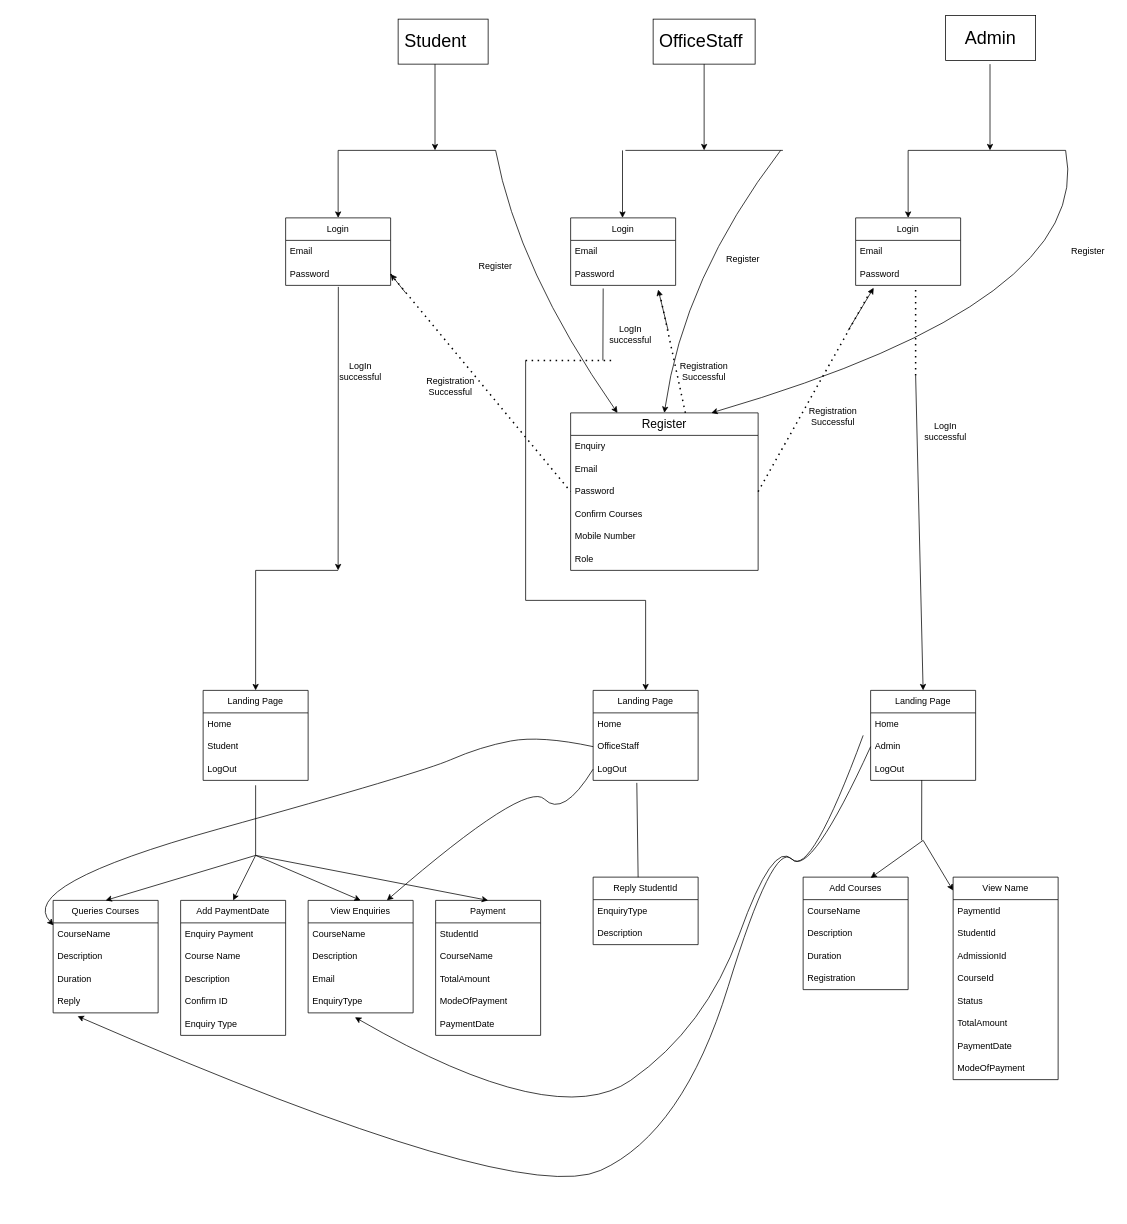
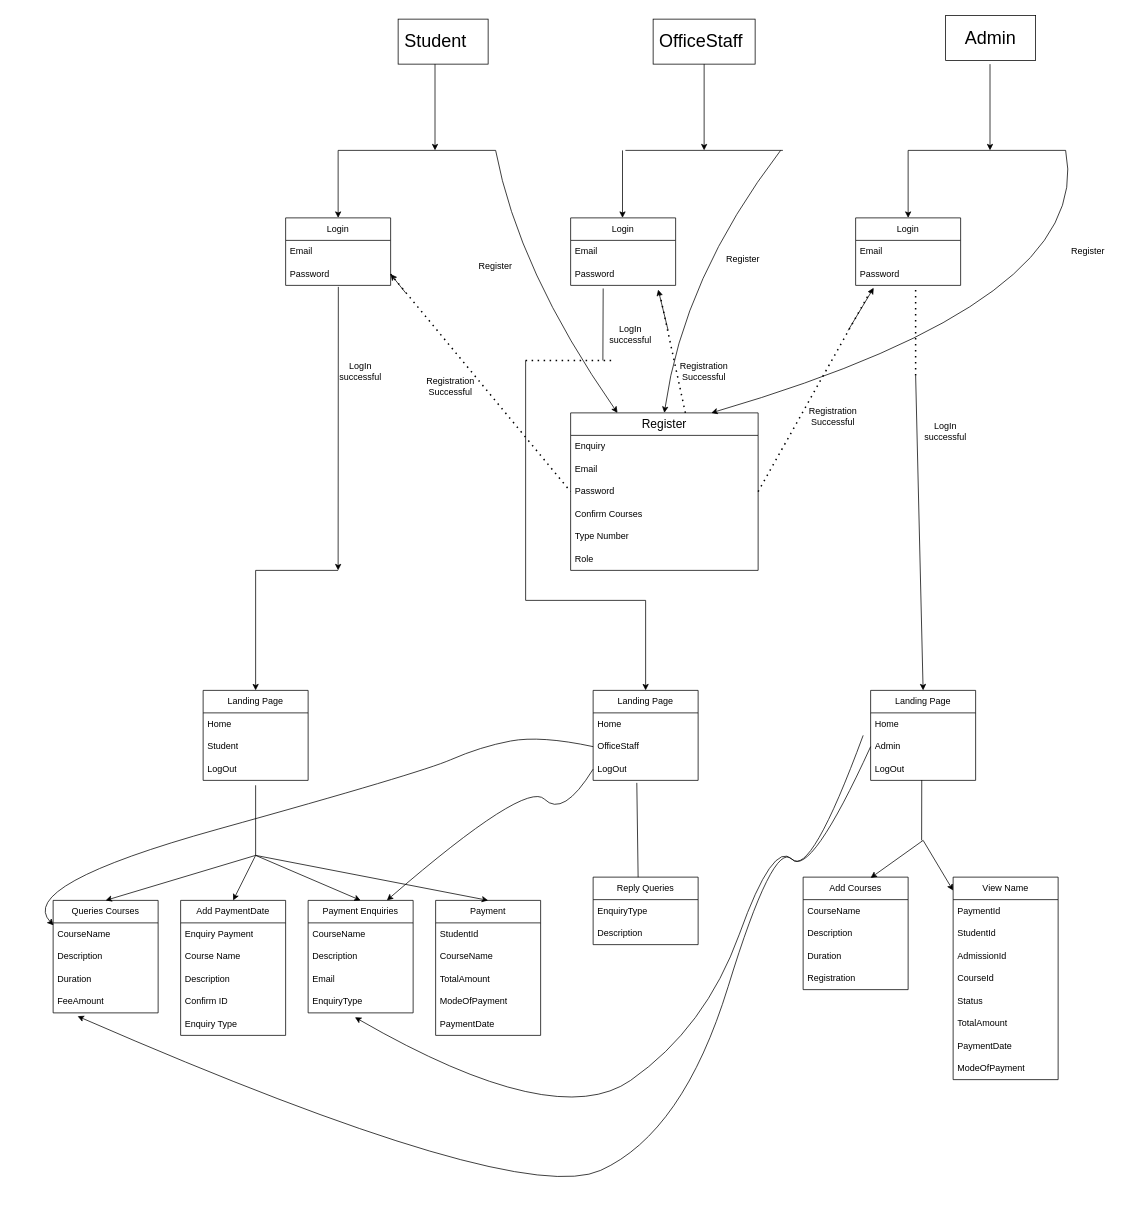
node "Mobile Number": label "Mobile Number" -> "Type Number"
node "Reply StudentId": label "Reply StudentId" -> "Reply Queries"
node "View Enquiries": label "View Enquiries" -> "Payment Enquiries"
node "Reply": label "Reply" -> "FeeAmount"
